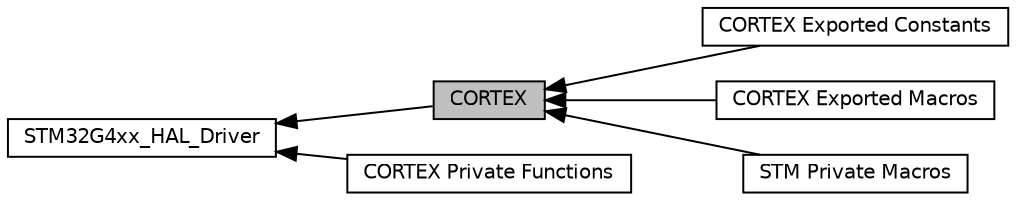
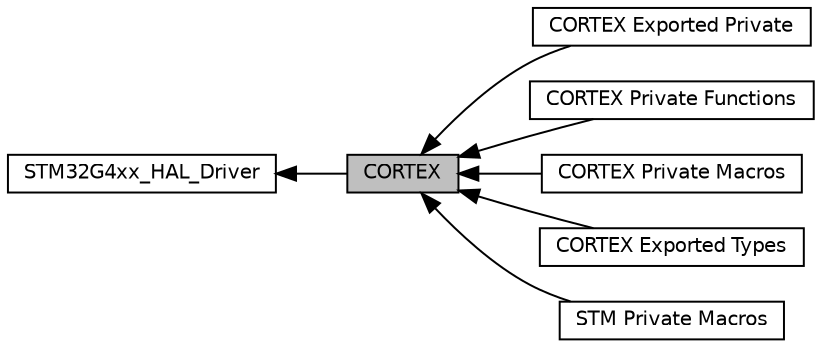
node "CORTEX Exported Constants": label "CORTEX Exported Constants" -> "CORTEX Exported Private"
node "CORTEX Exported Macros": label "CORTEX Exported Macros" -> "CORTEX Private Macros"
edge "CORTEX Private Functions" -> "STM32G4xx_HAL_Driver": now "CORTEX Private Functions" -> "CORTEX"
node "CORTEX Exported Types": added
